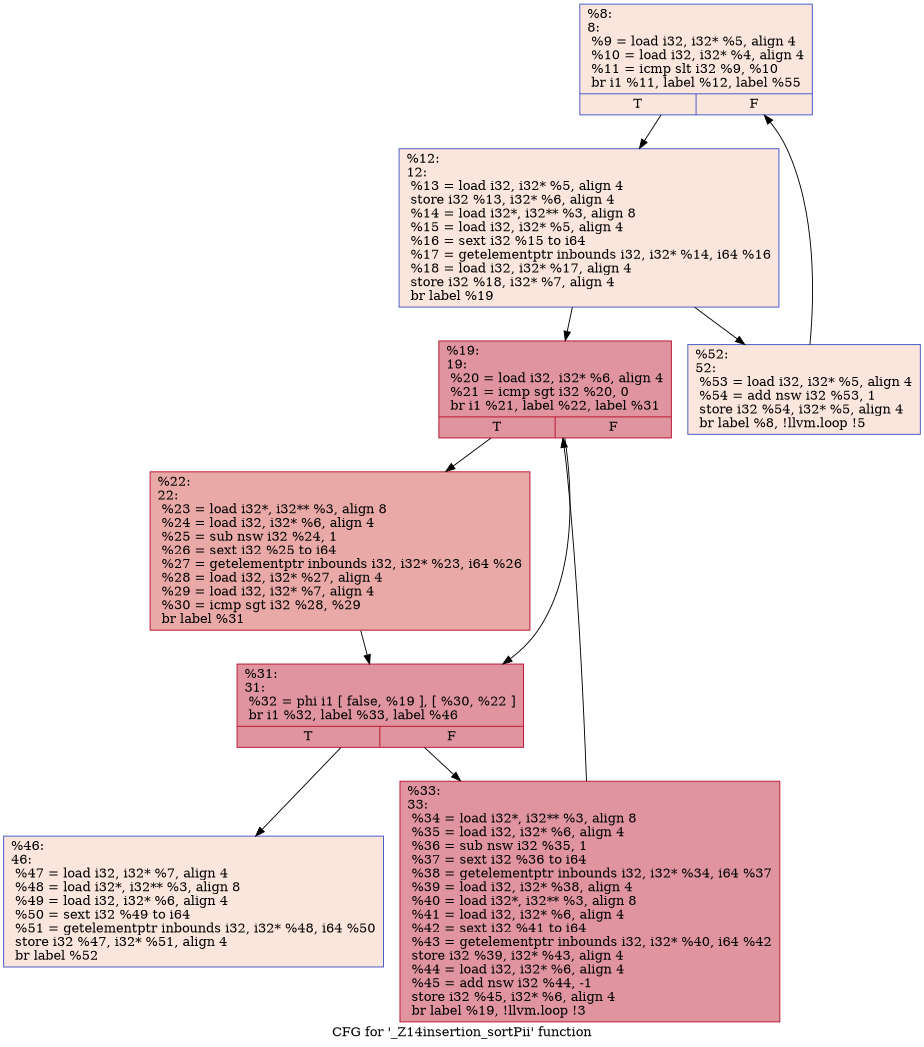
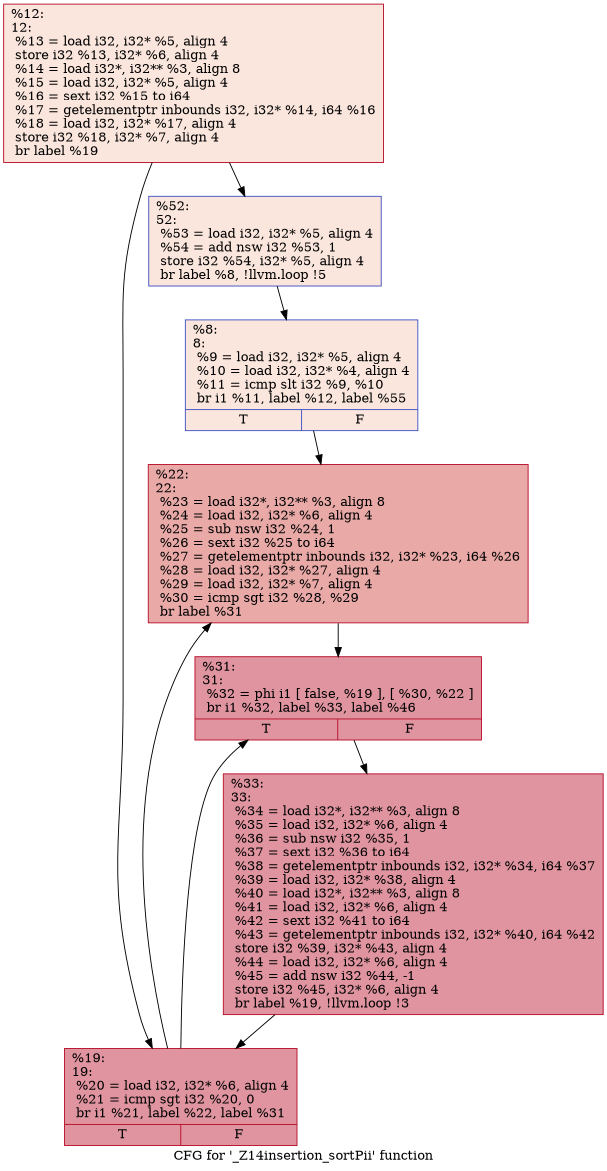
edge "%8:" -> "%12:": now "%8:" -> "%22:"
node "%12:": color #3d50c3ff -> #b70d28ff
node "%46:": removed
